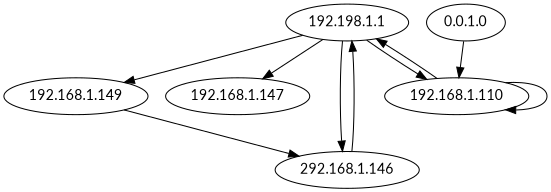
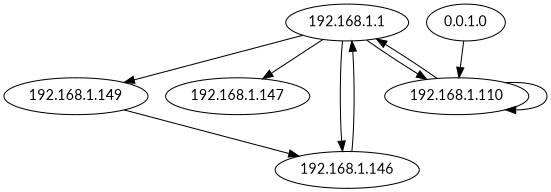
node "192.198.1.1": label "192.198.1.1" -> "192.168.1.1"
node "292.168.1.146": label "292.168.1.146" -> "192.168.1.146"
